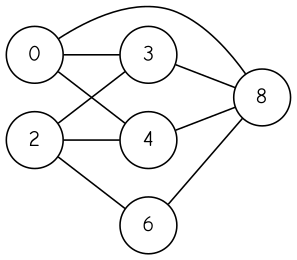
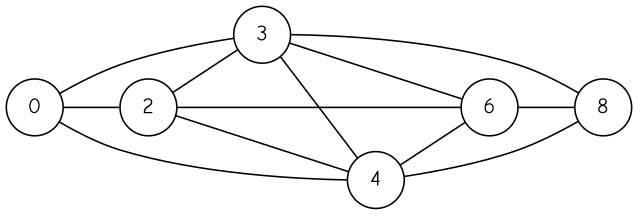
edge "0" -- "8": now "0" -- "2"
edge "3" -- "6": added
edge "3" -- "4": added
edge "6" -- "4": added
